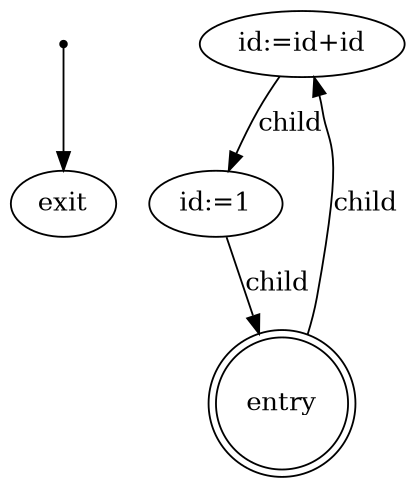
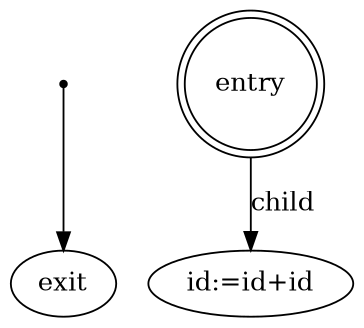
node "id:=1": removed
